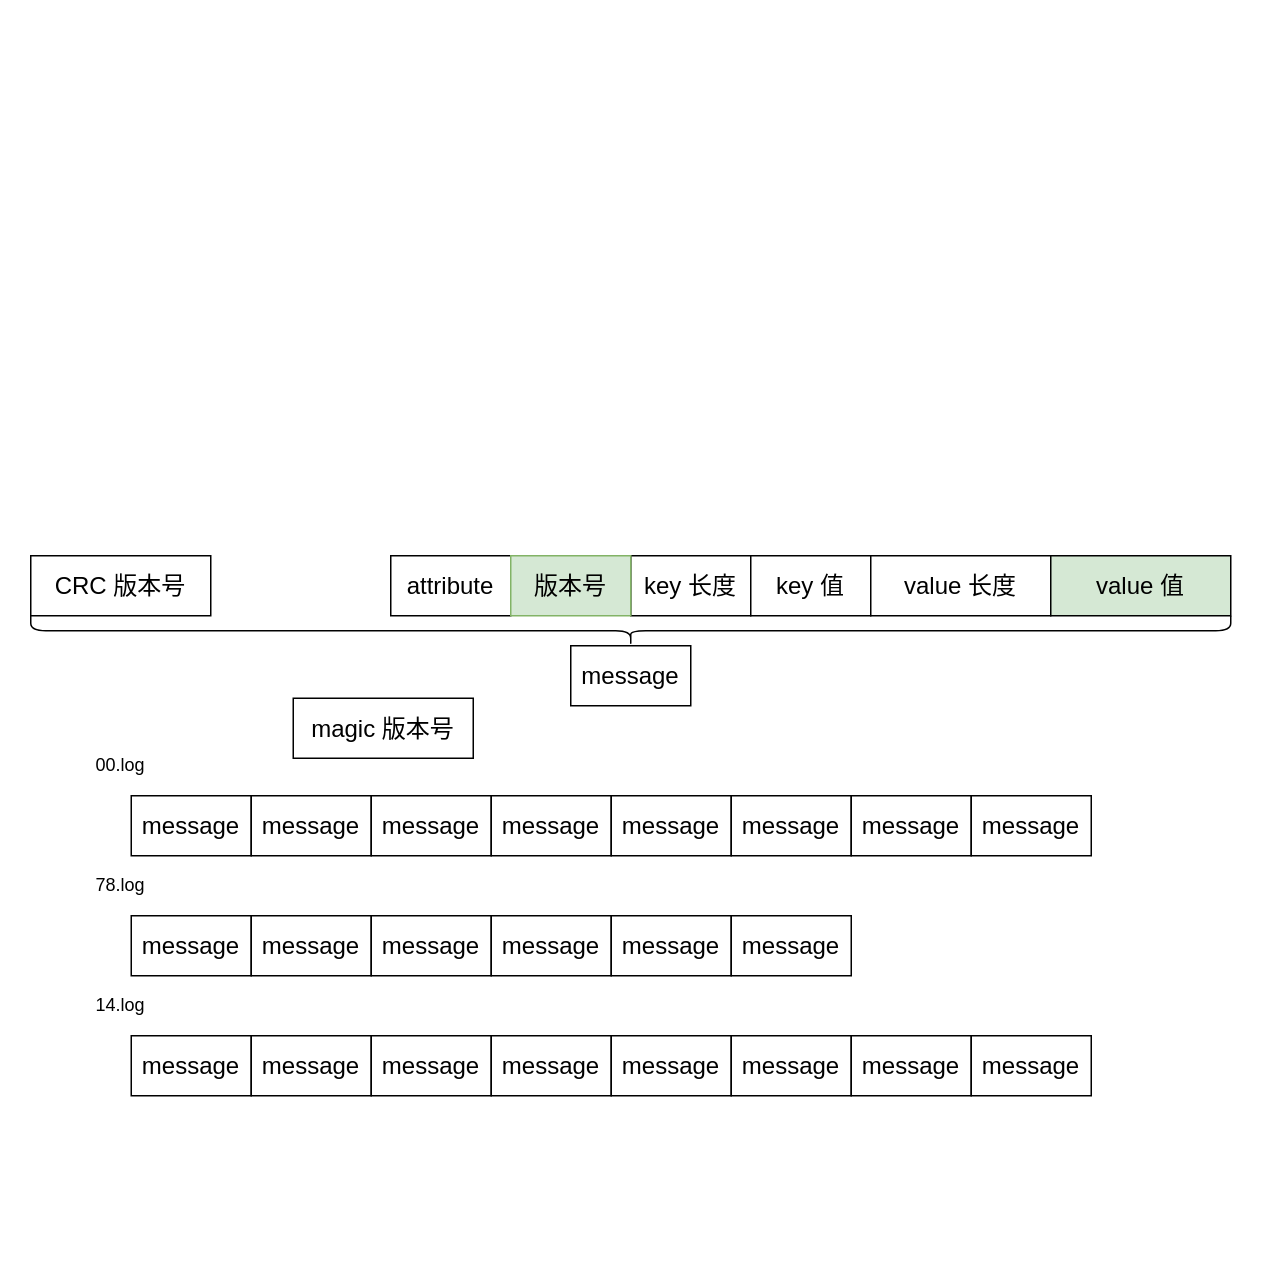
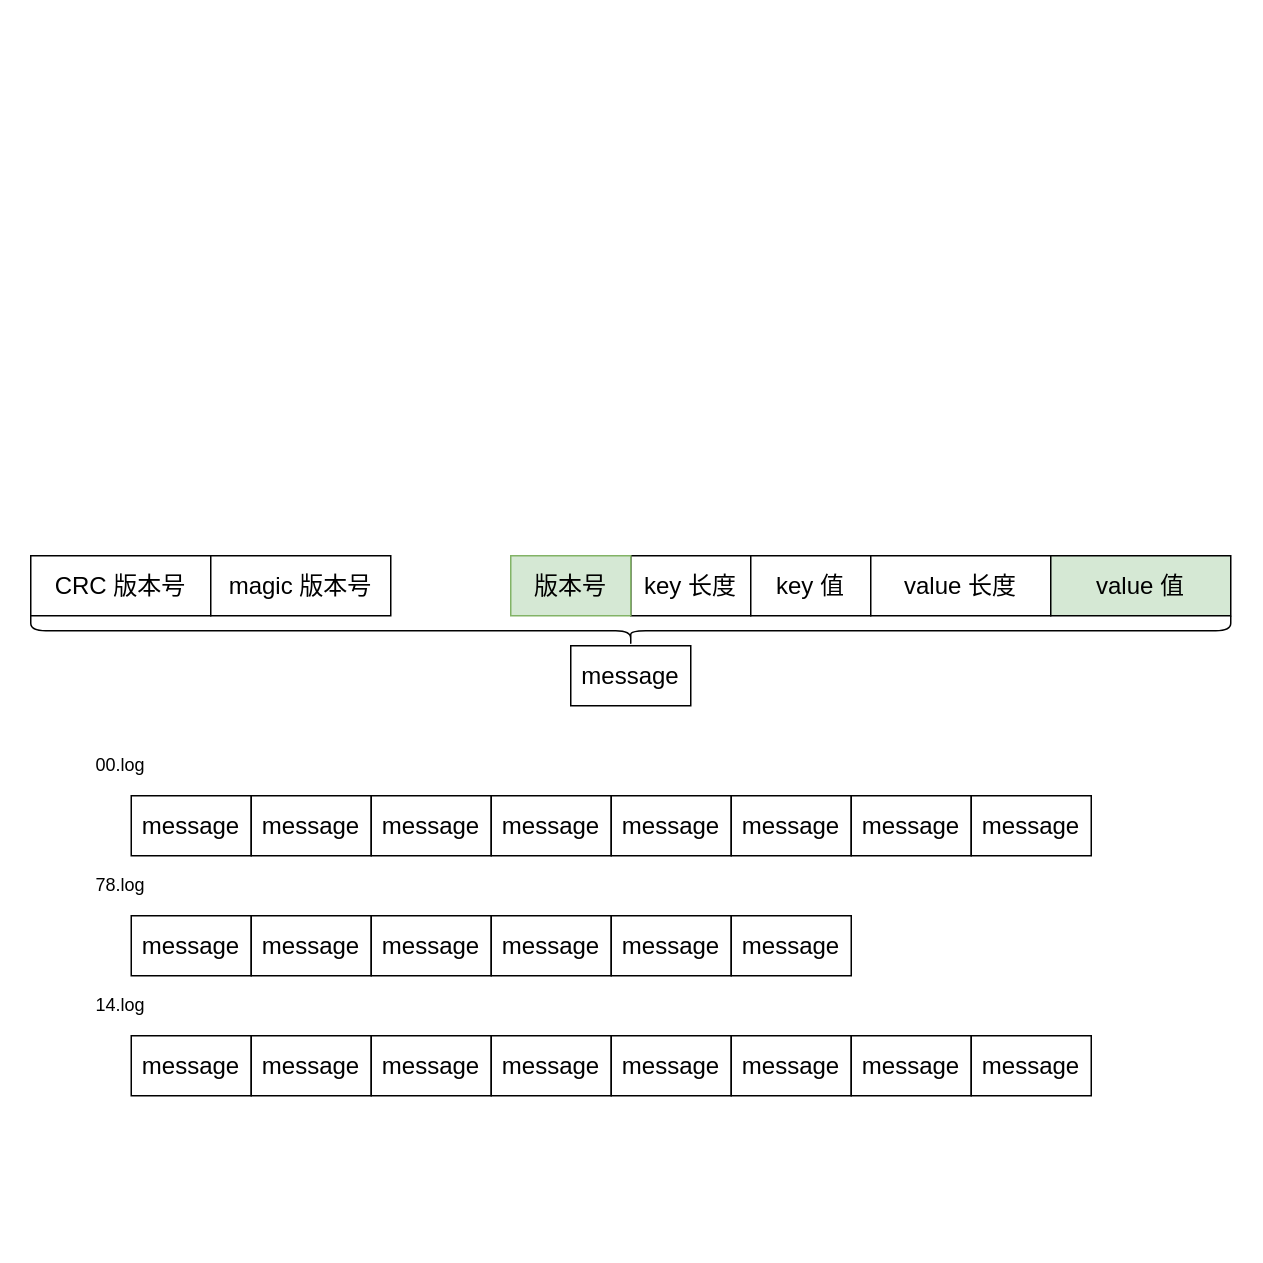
node "attribute": removed
node "magic 版本号": moved (383, 728) -> (301, 586)
